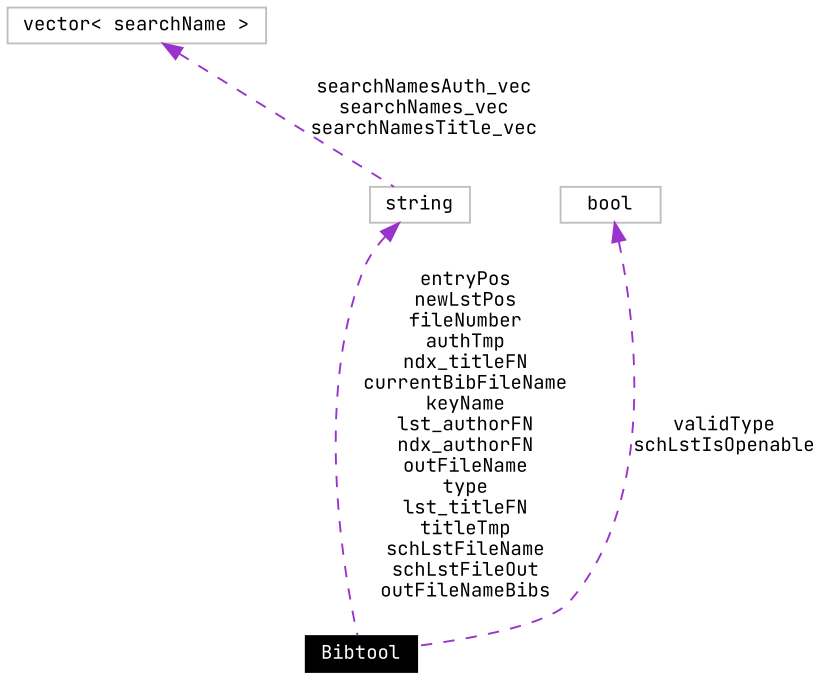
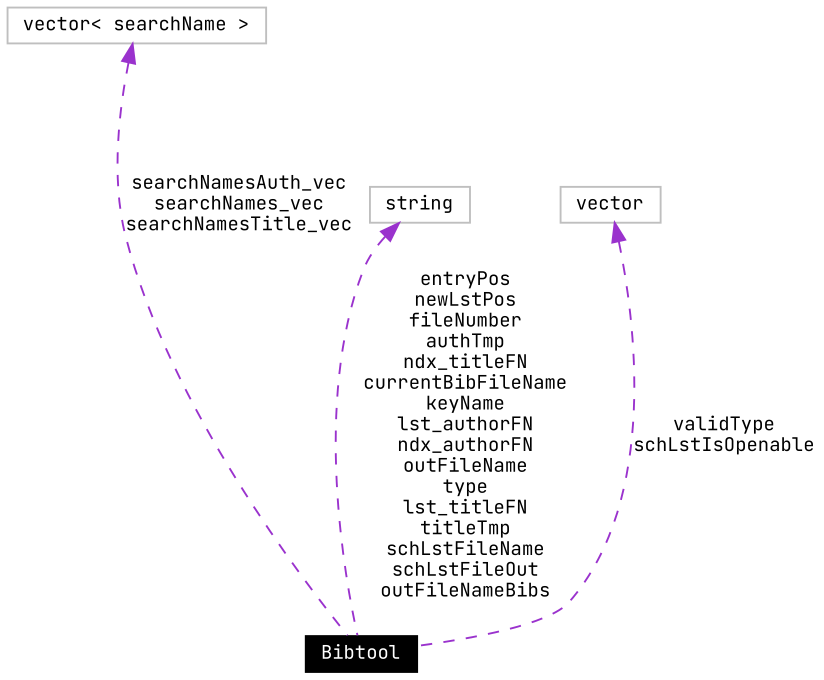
edge "string" -> "vector< searchName >": now "Bibtool" -> "vector< searchName >"
node "bool": label "bool" -> "vector"
